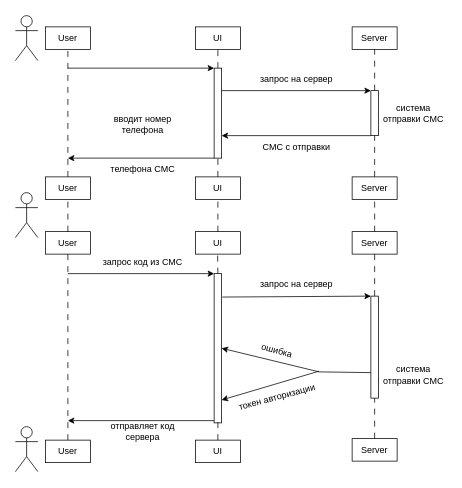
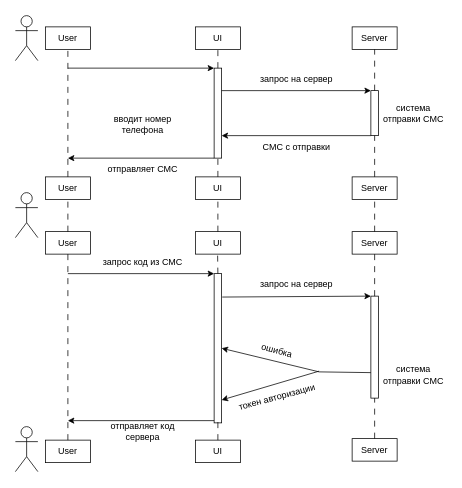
node "телефона СМС": label "телефона СМС" -> "отправляет СМС"
